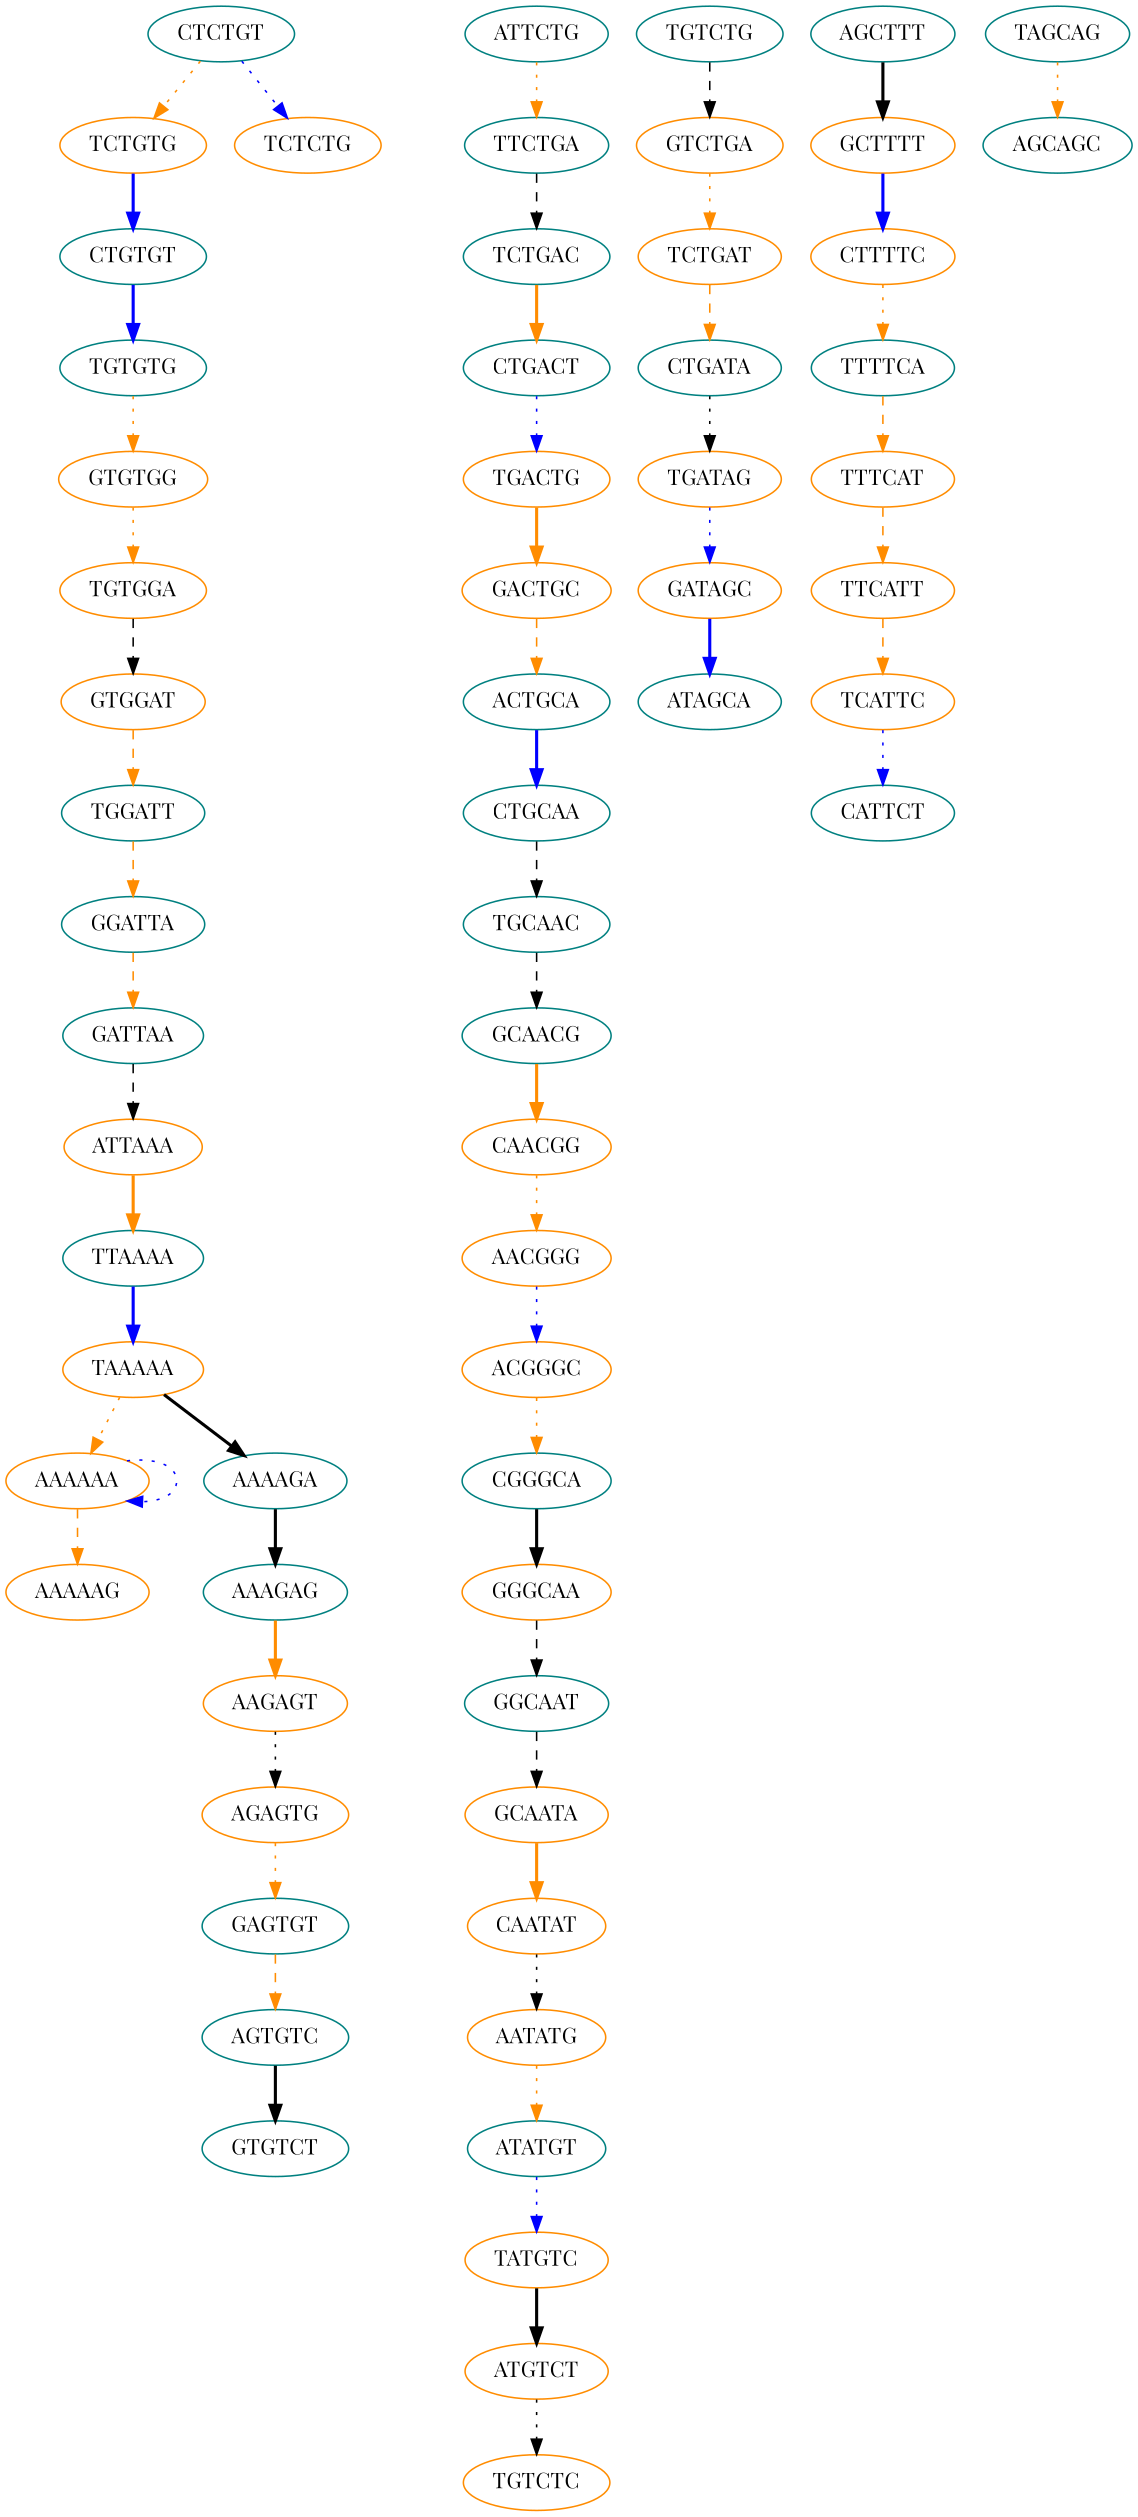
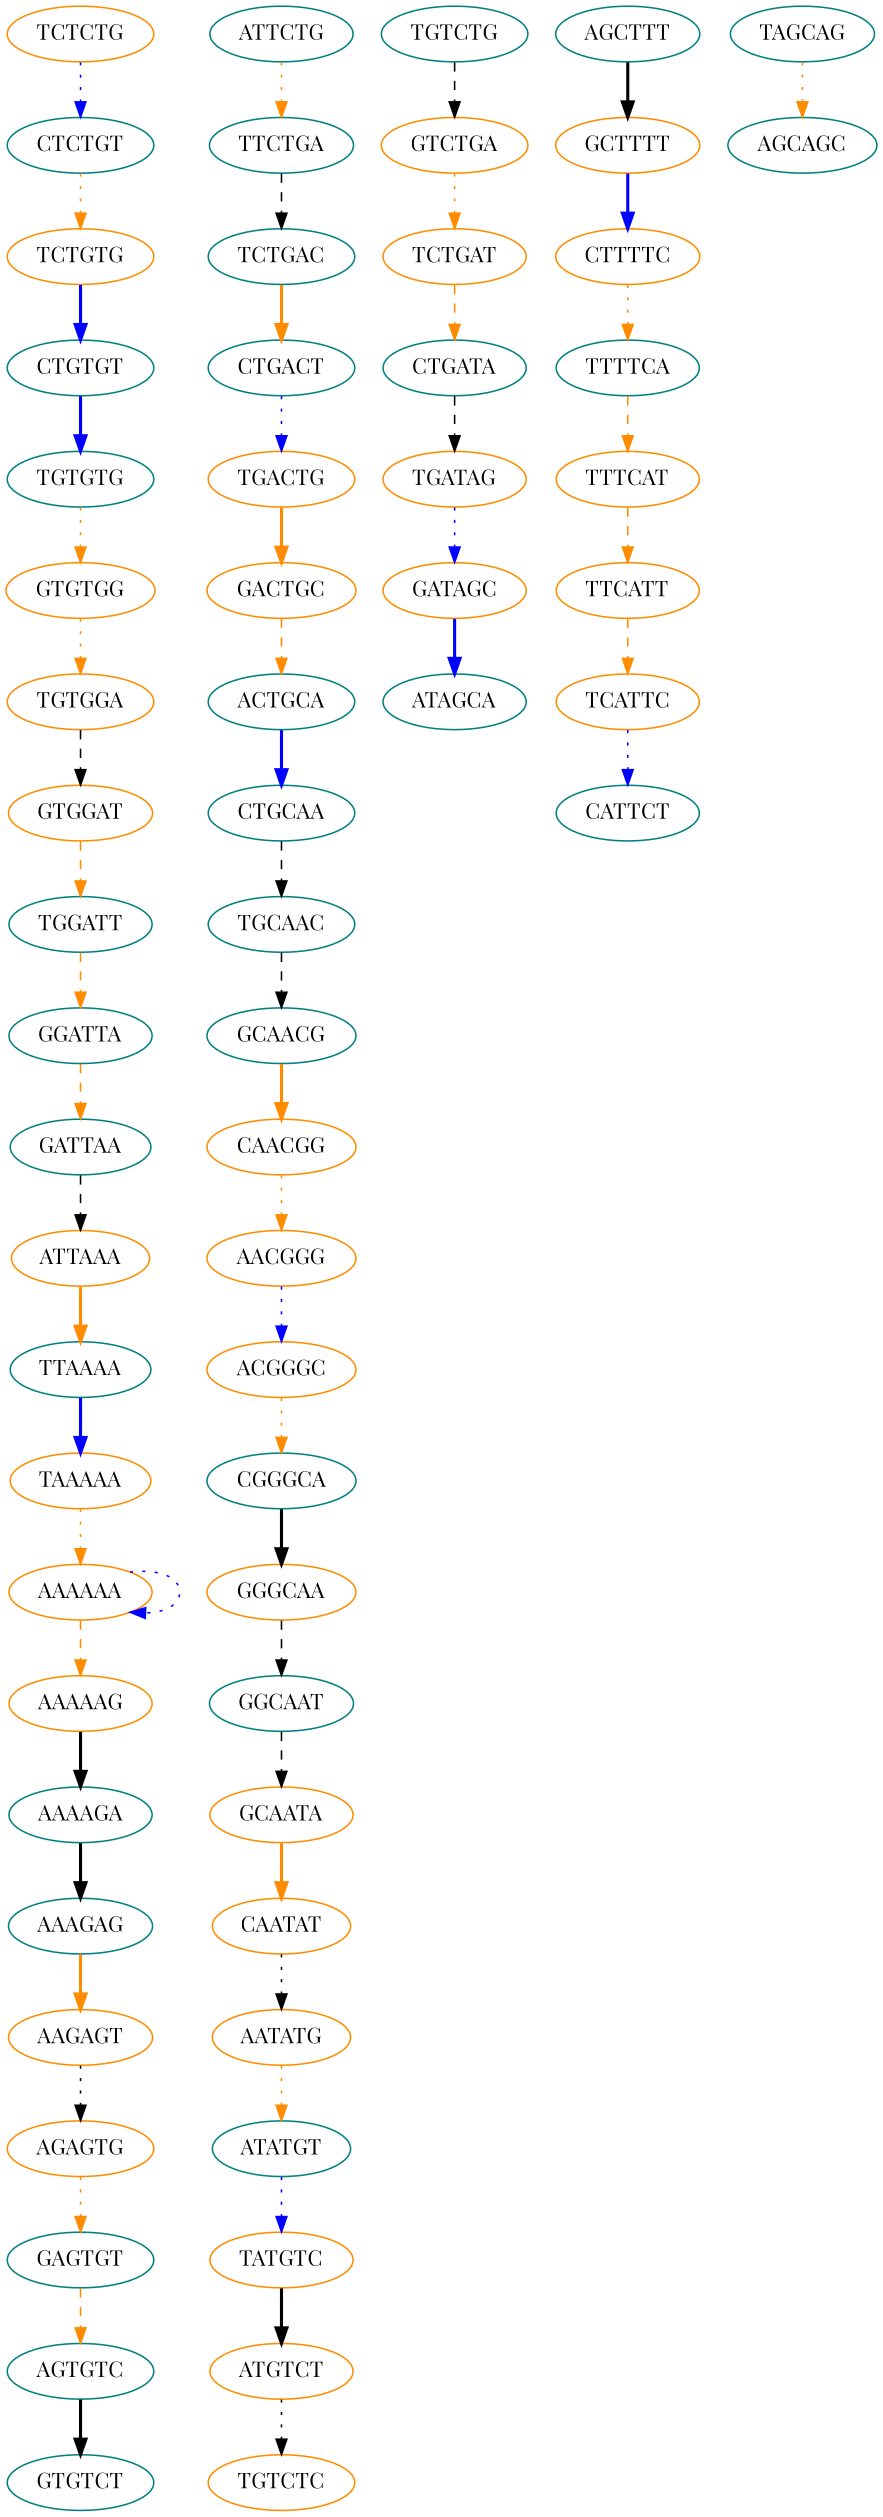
edge "CTCTGT" -> "TCTCTG": reversed
edge "CTGATA" -> "TGATAG": style dotted -> dashed
edge "TAAAAA" -> "AAAAGA": now "AAAAAG" -> "AAAAGA"
